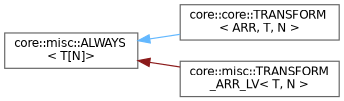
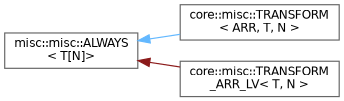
node "core::core::TRANSFORM < ARR, T, N >": label "core::core::TRANSFORM < ARR, T, N >" -> "core::misc::TRANSFORM < ARR, T, N >"
node "core::misc::ALWAYS < T[N]>": label "core::misc::ALWAYS < T[N]>" -> "misc::misc::ALWAYS < T[N]>"
